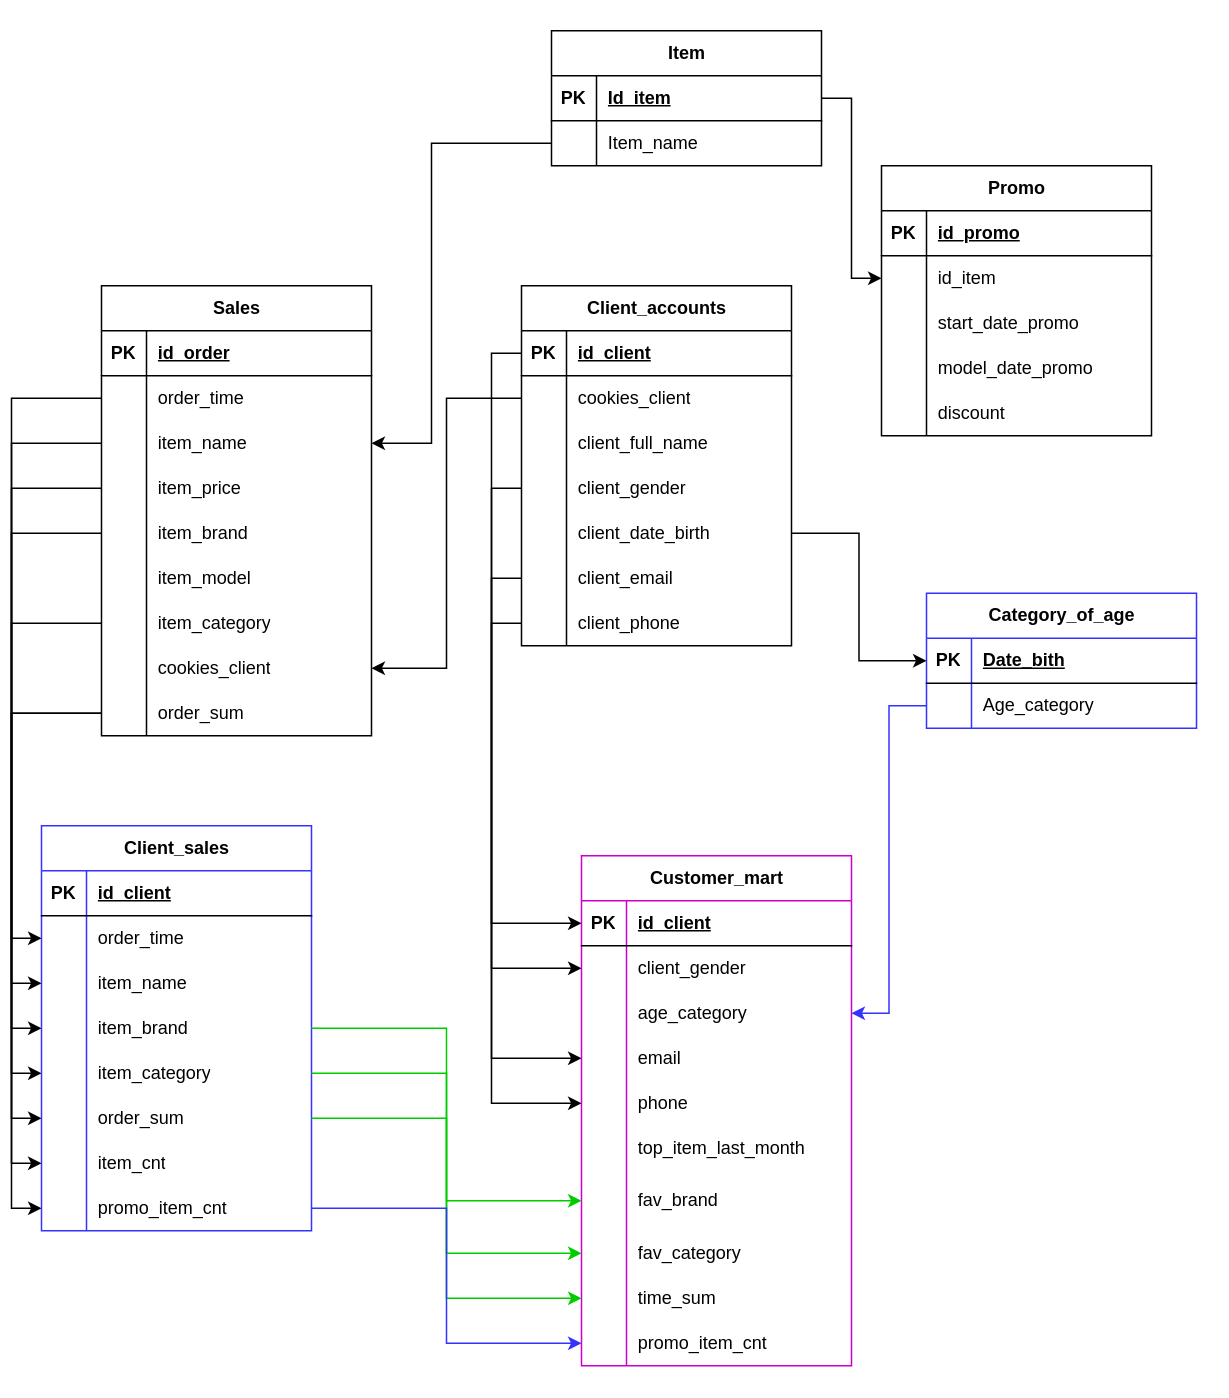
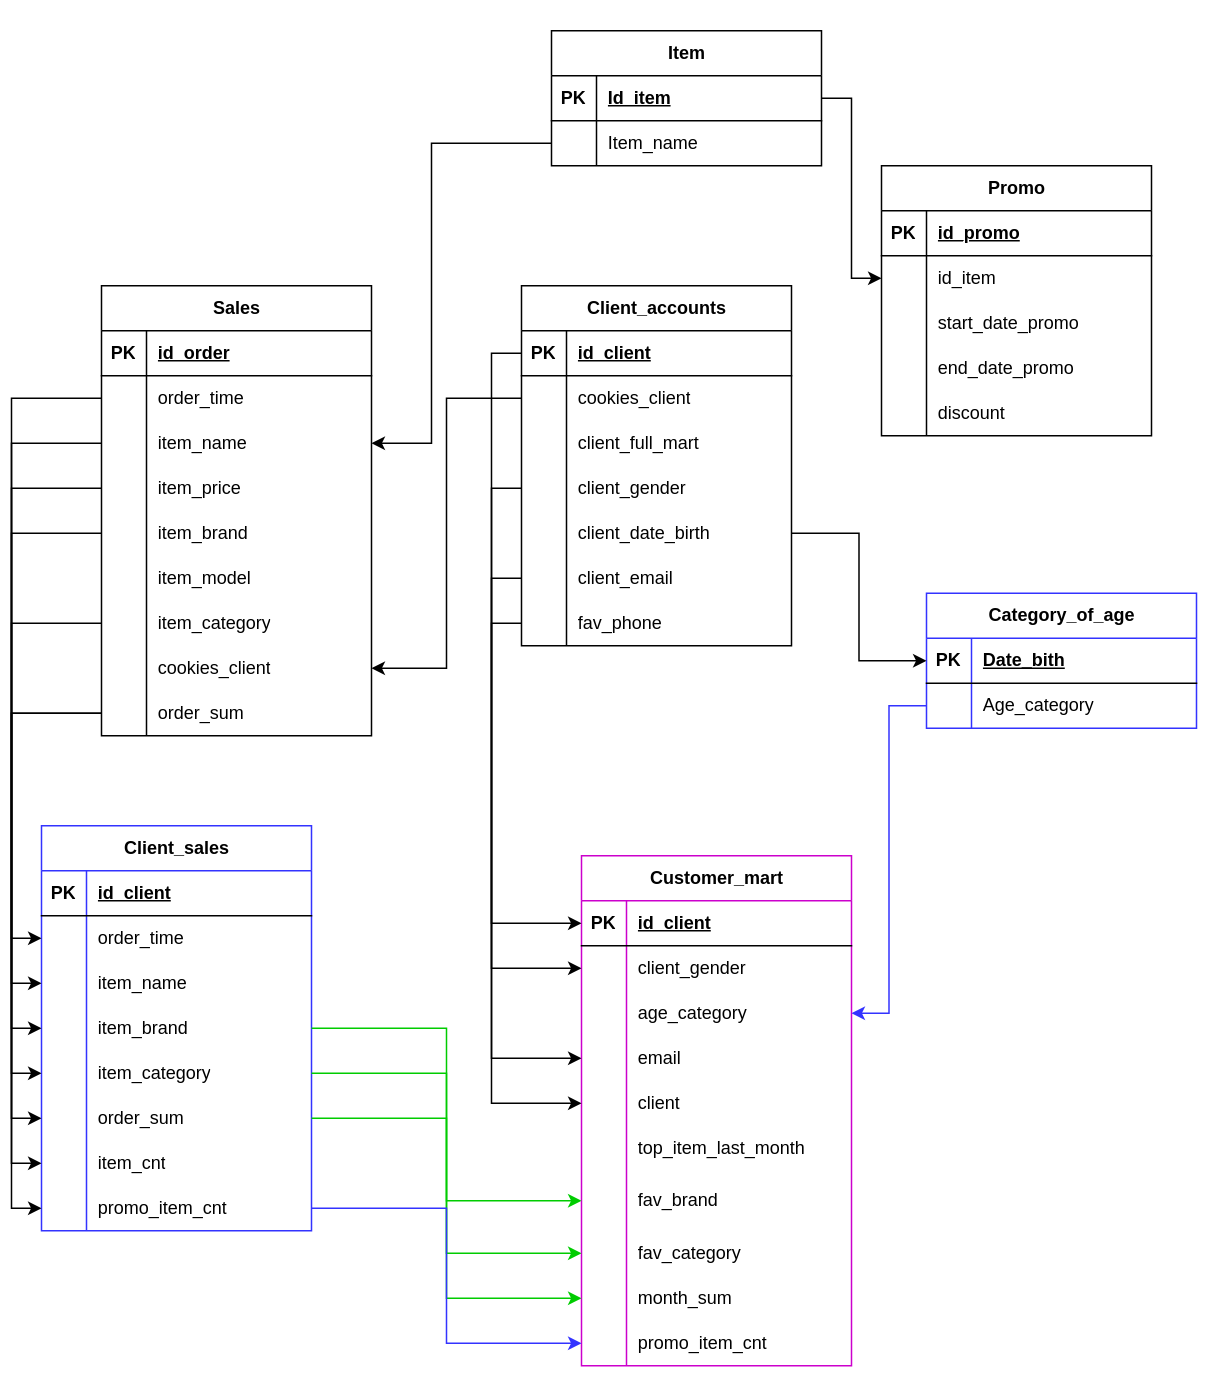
node "model_date_promo": label "model_date_promo" -> "end_date_promo"
node "client_full_name": label "client_full_name" -> "client_full_mart"
node "client_phone": label "client_phone" -> "fav_phone"
node "phone": label "phone" -> "client"
node "time_sum": label "time_sum" -> "month_sum"
